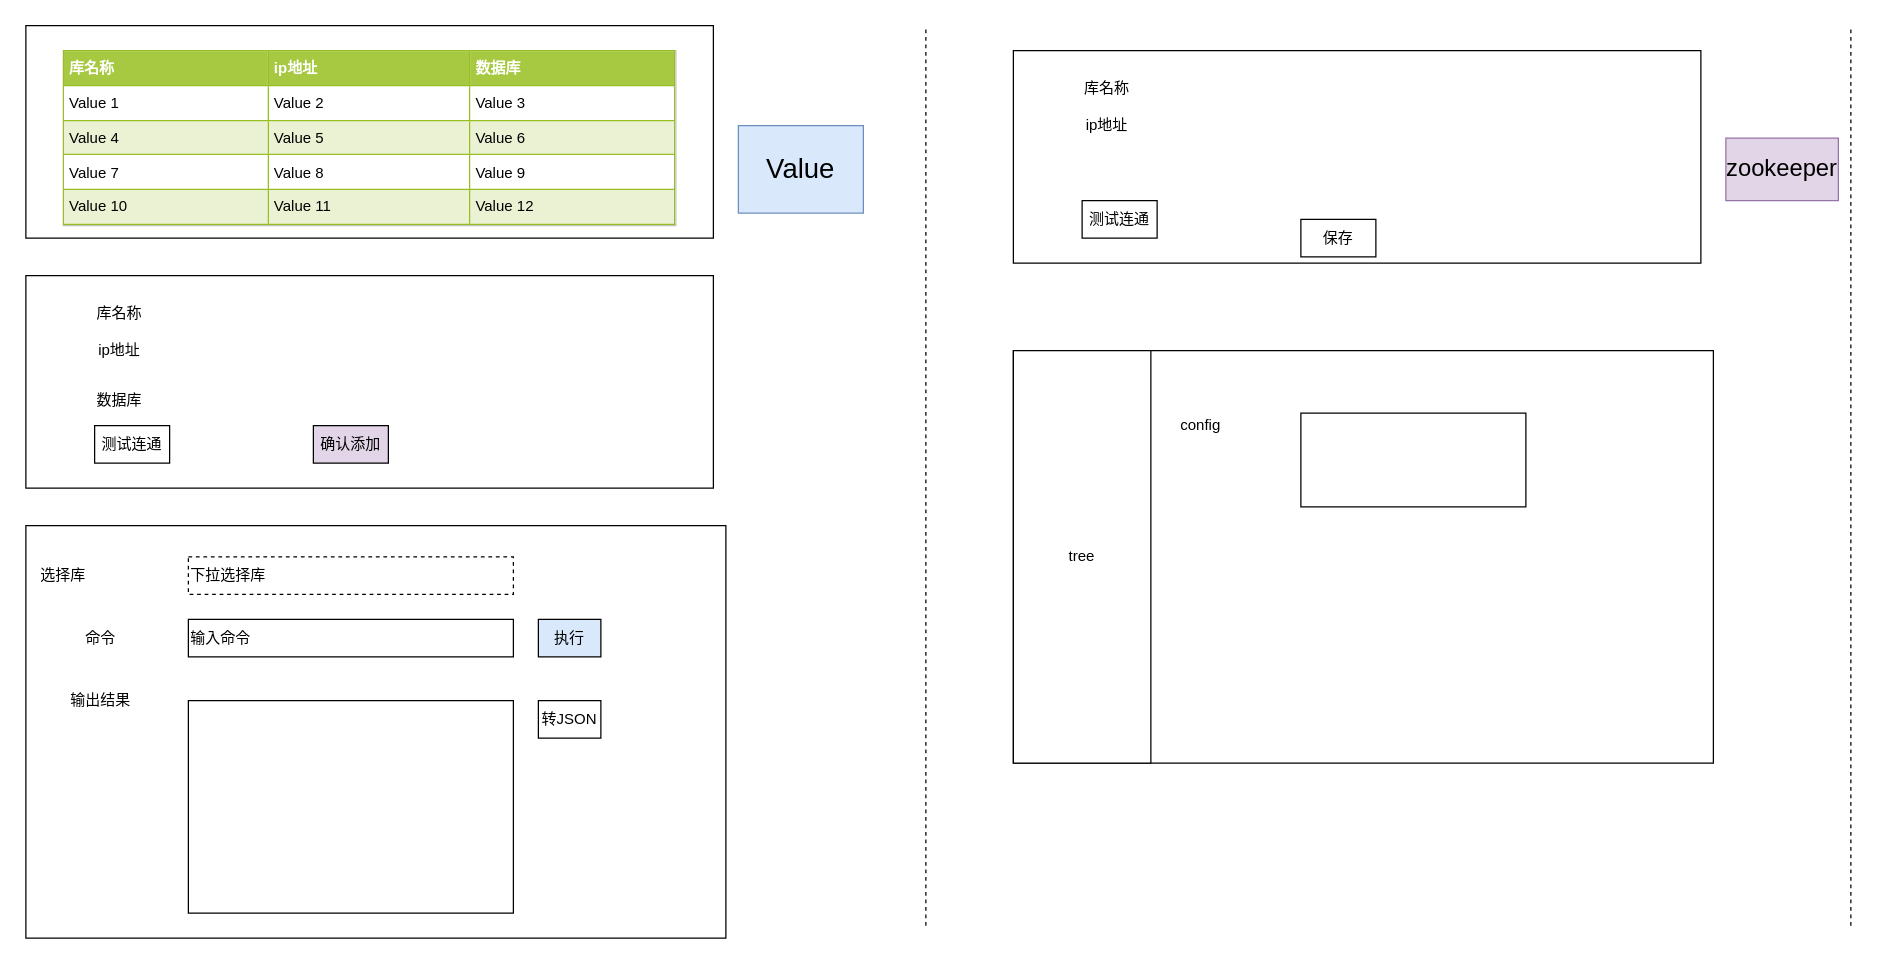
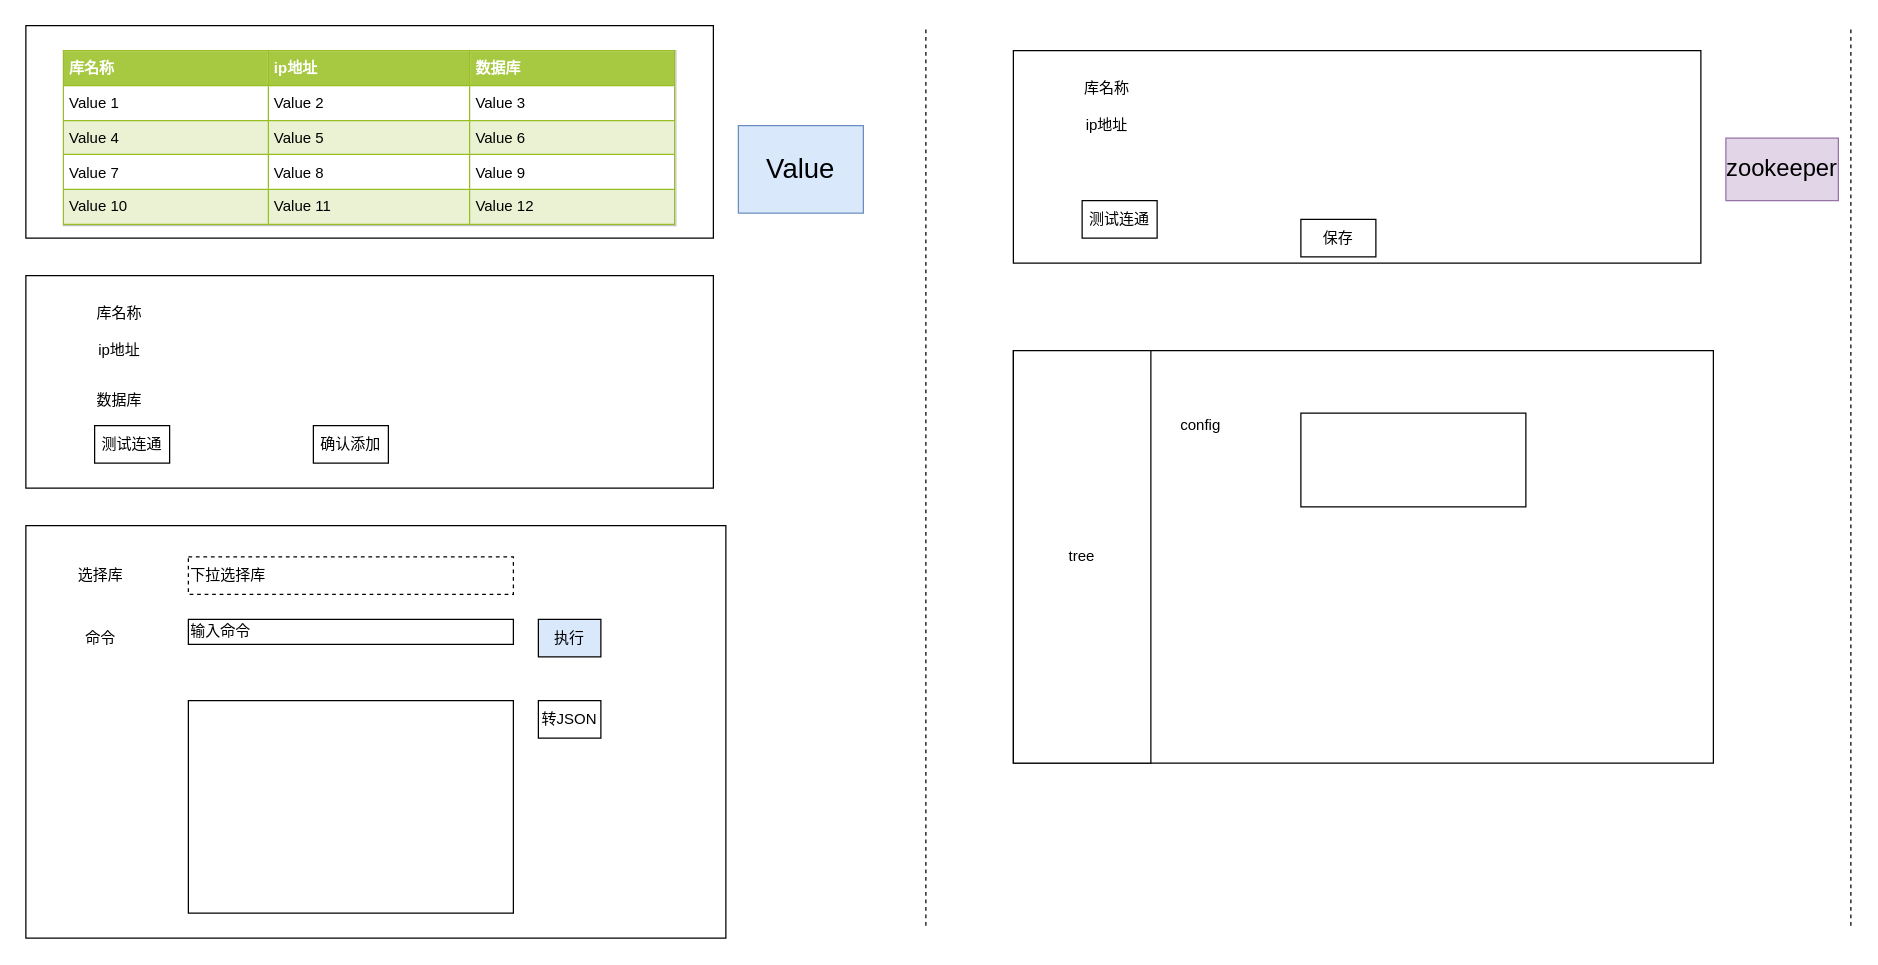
node "确认添加": fillcolor #e1d5e7 -> #ffffff
node "选择库": moved (63, 576) -> (101, 576)
node "输入命令": size 325x38 -> 325x25
node "输出结果": removed
